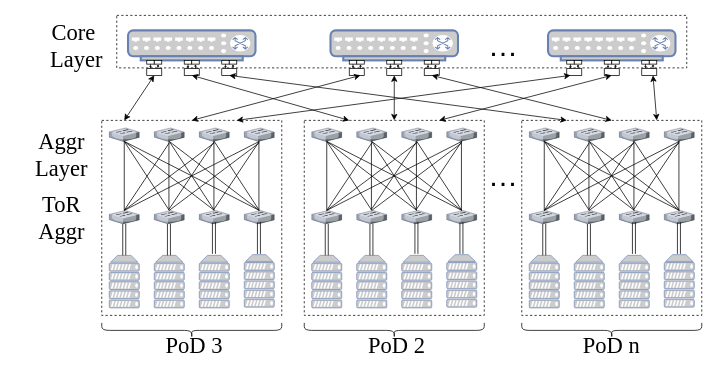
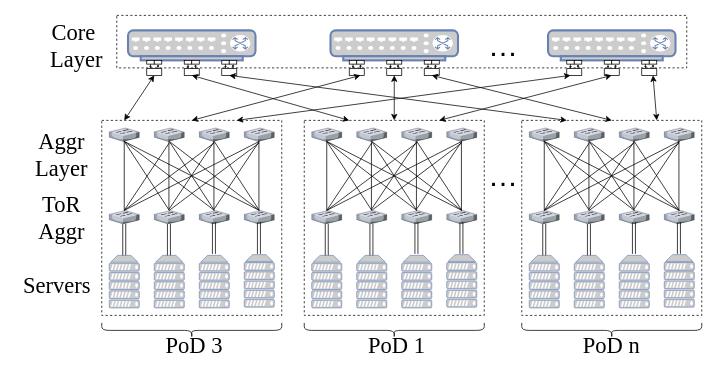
node "Servers": added
node "PoD 2": label "PoD 2" -> "PoD 1"
